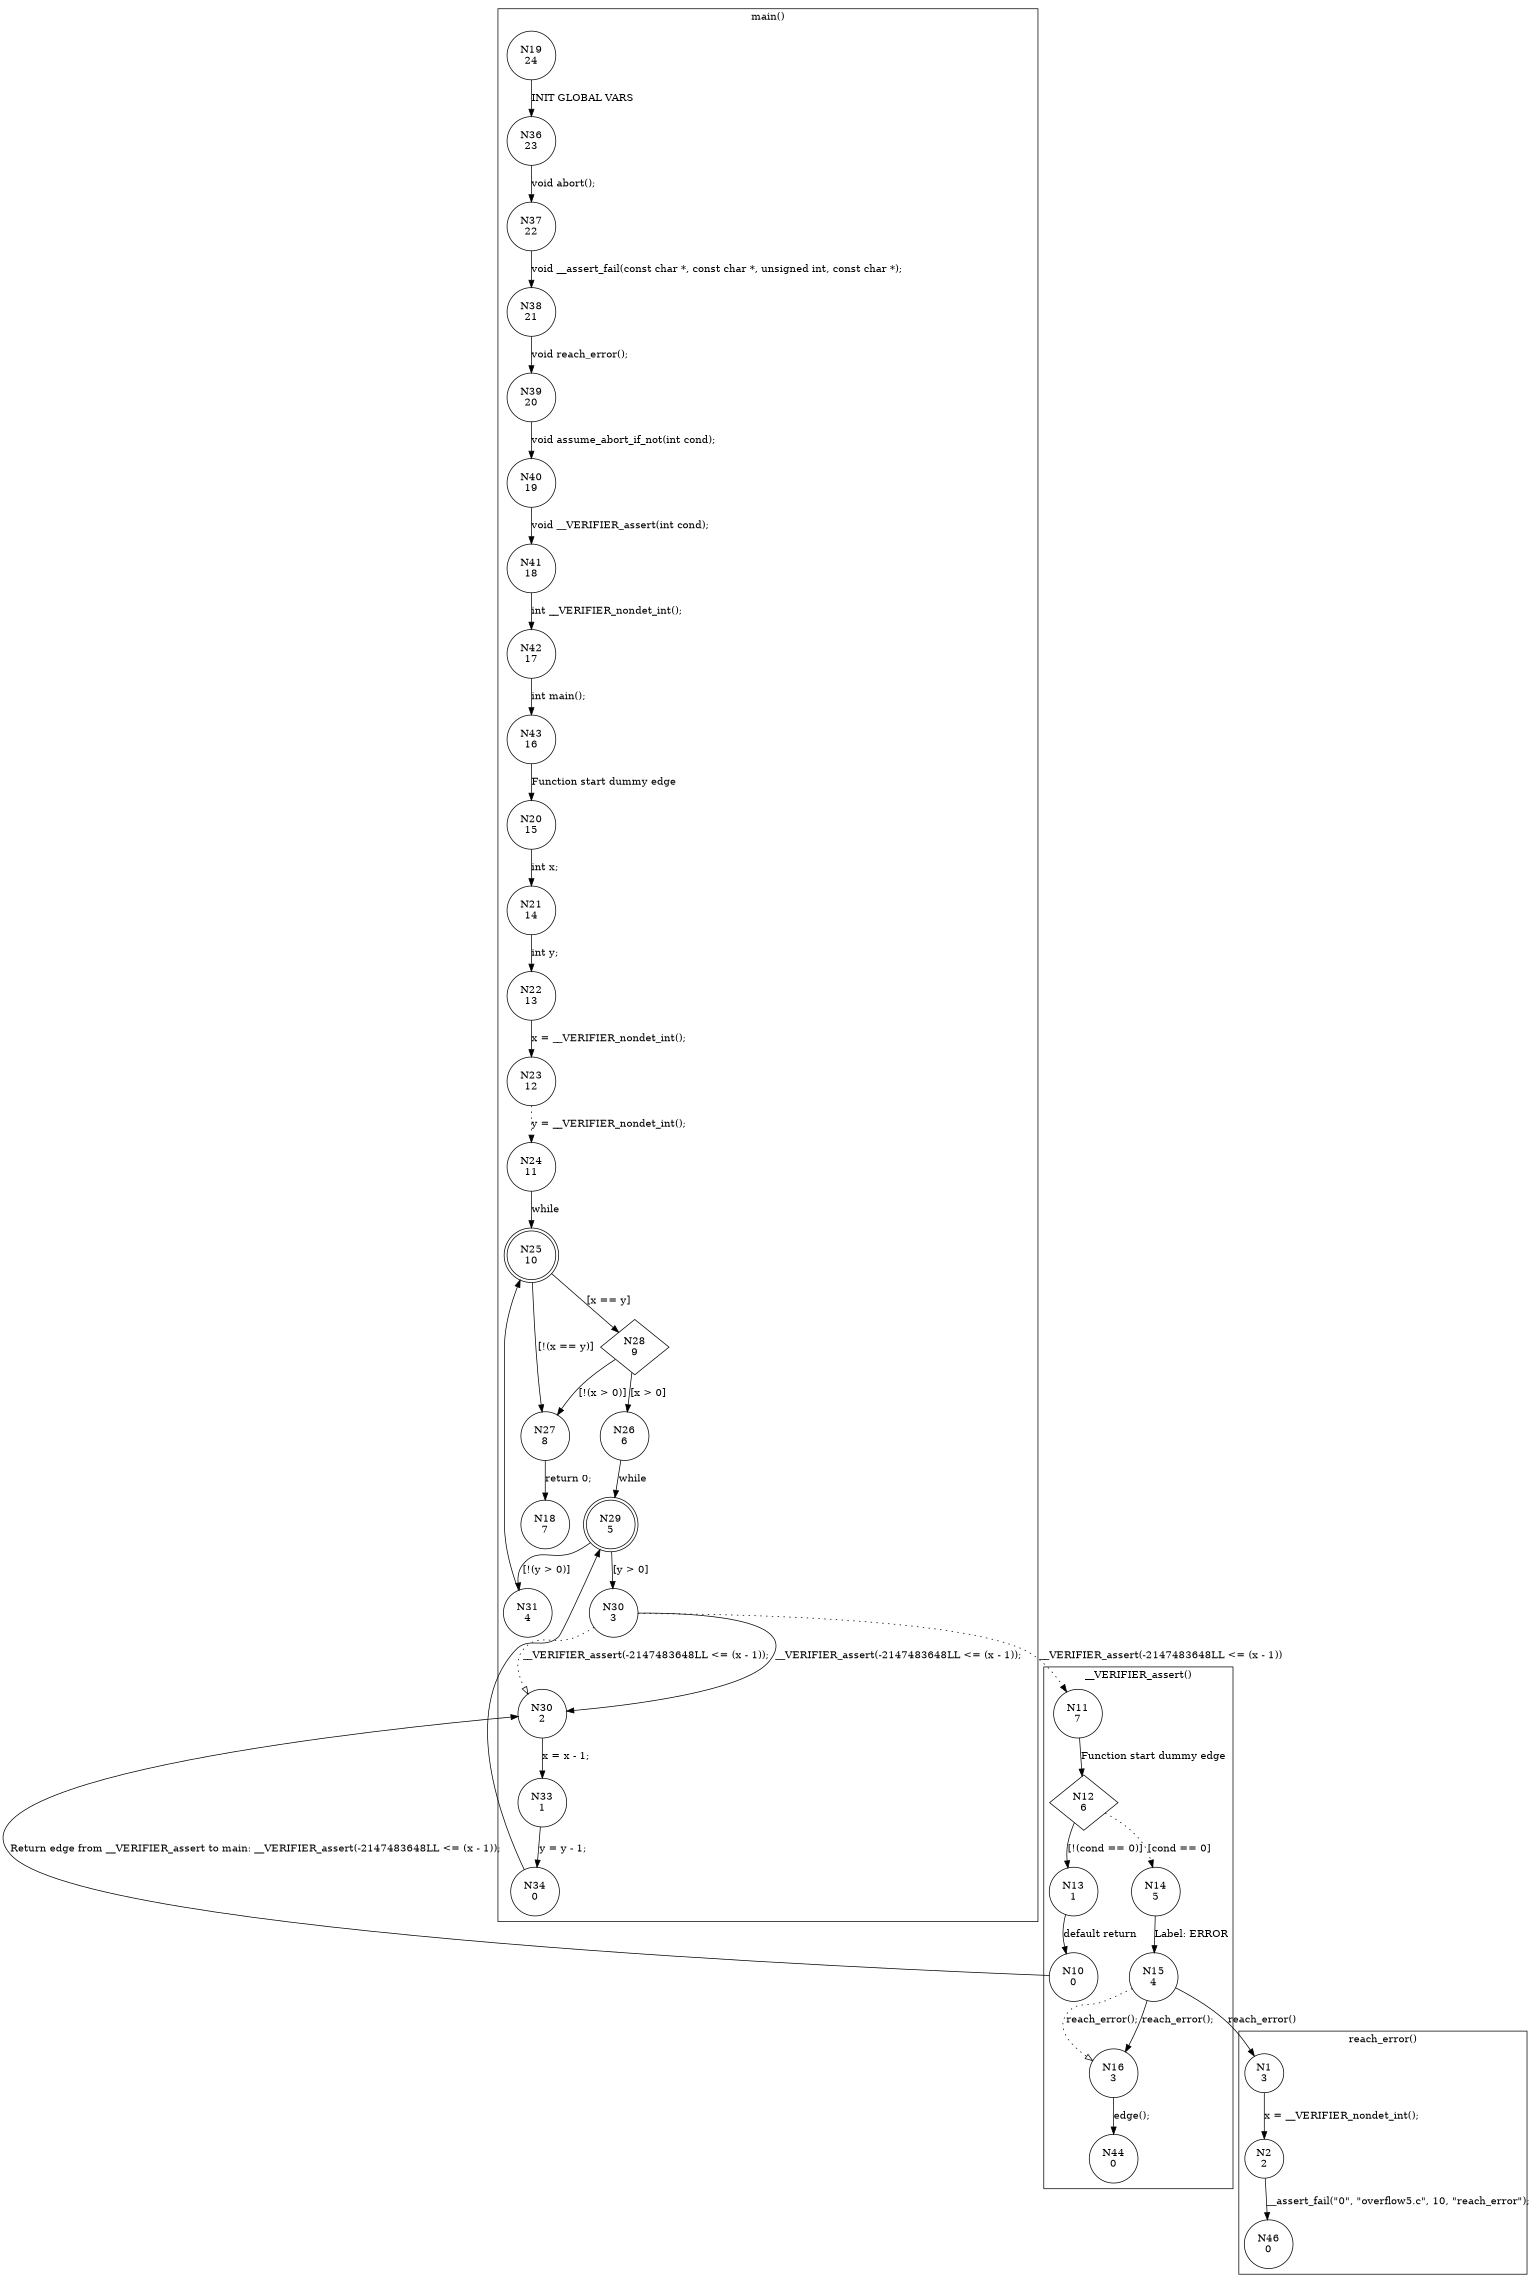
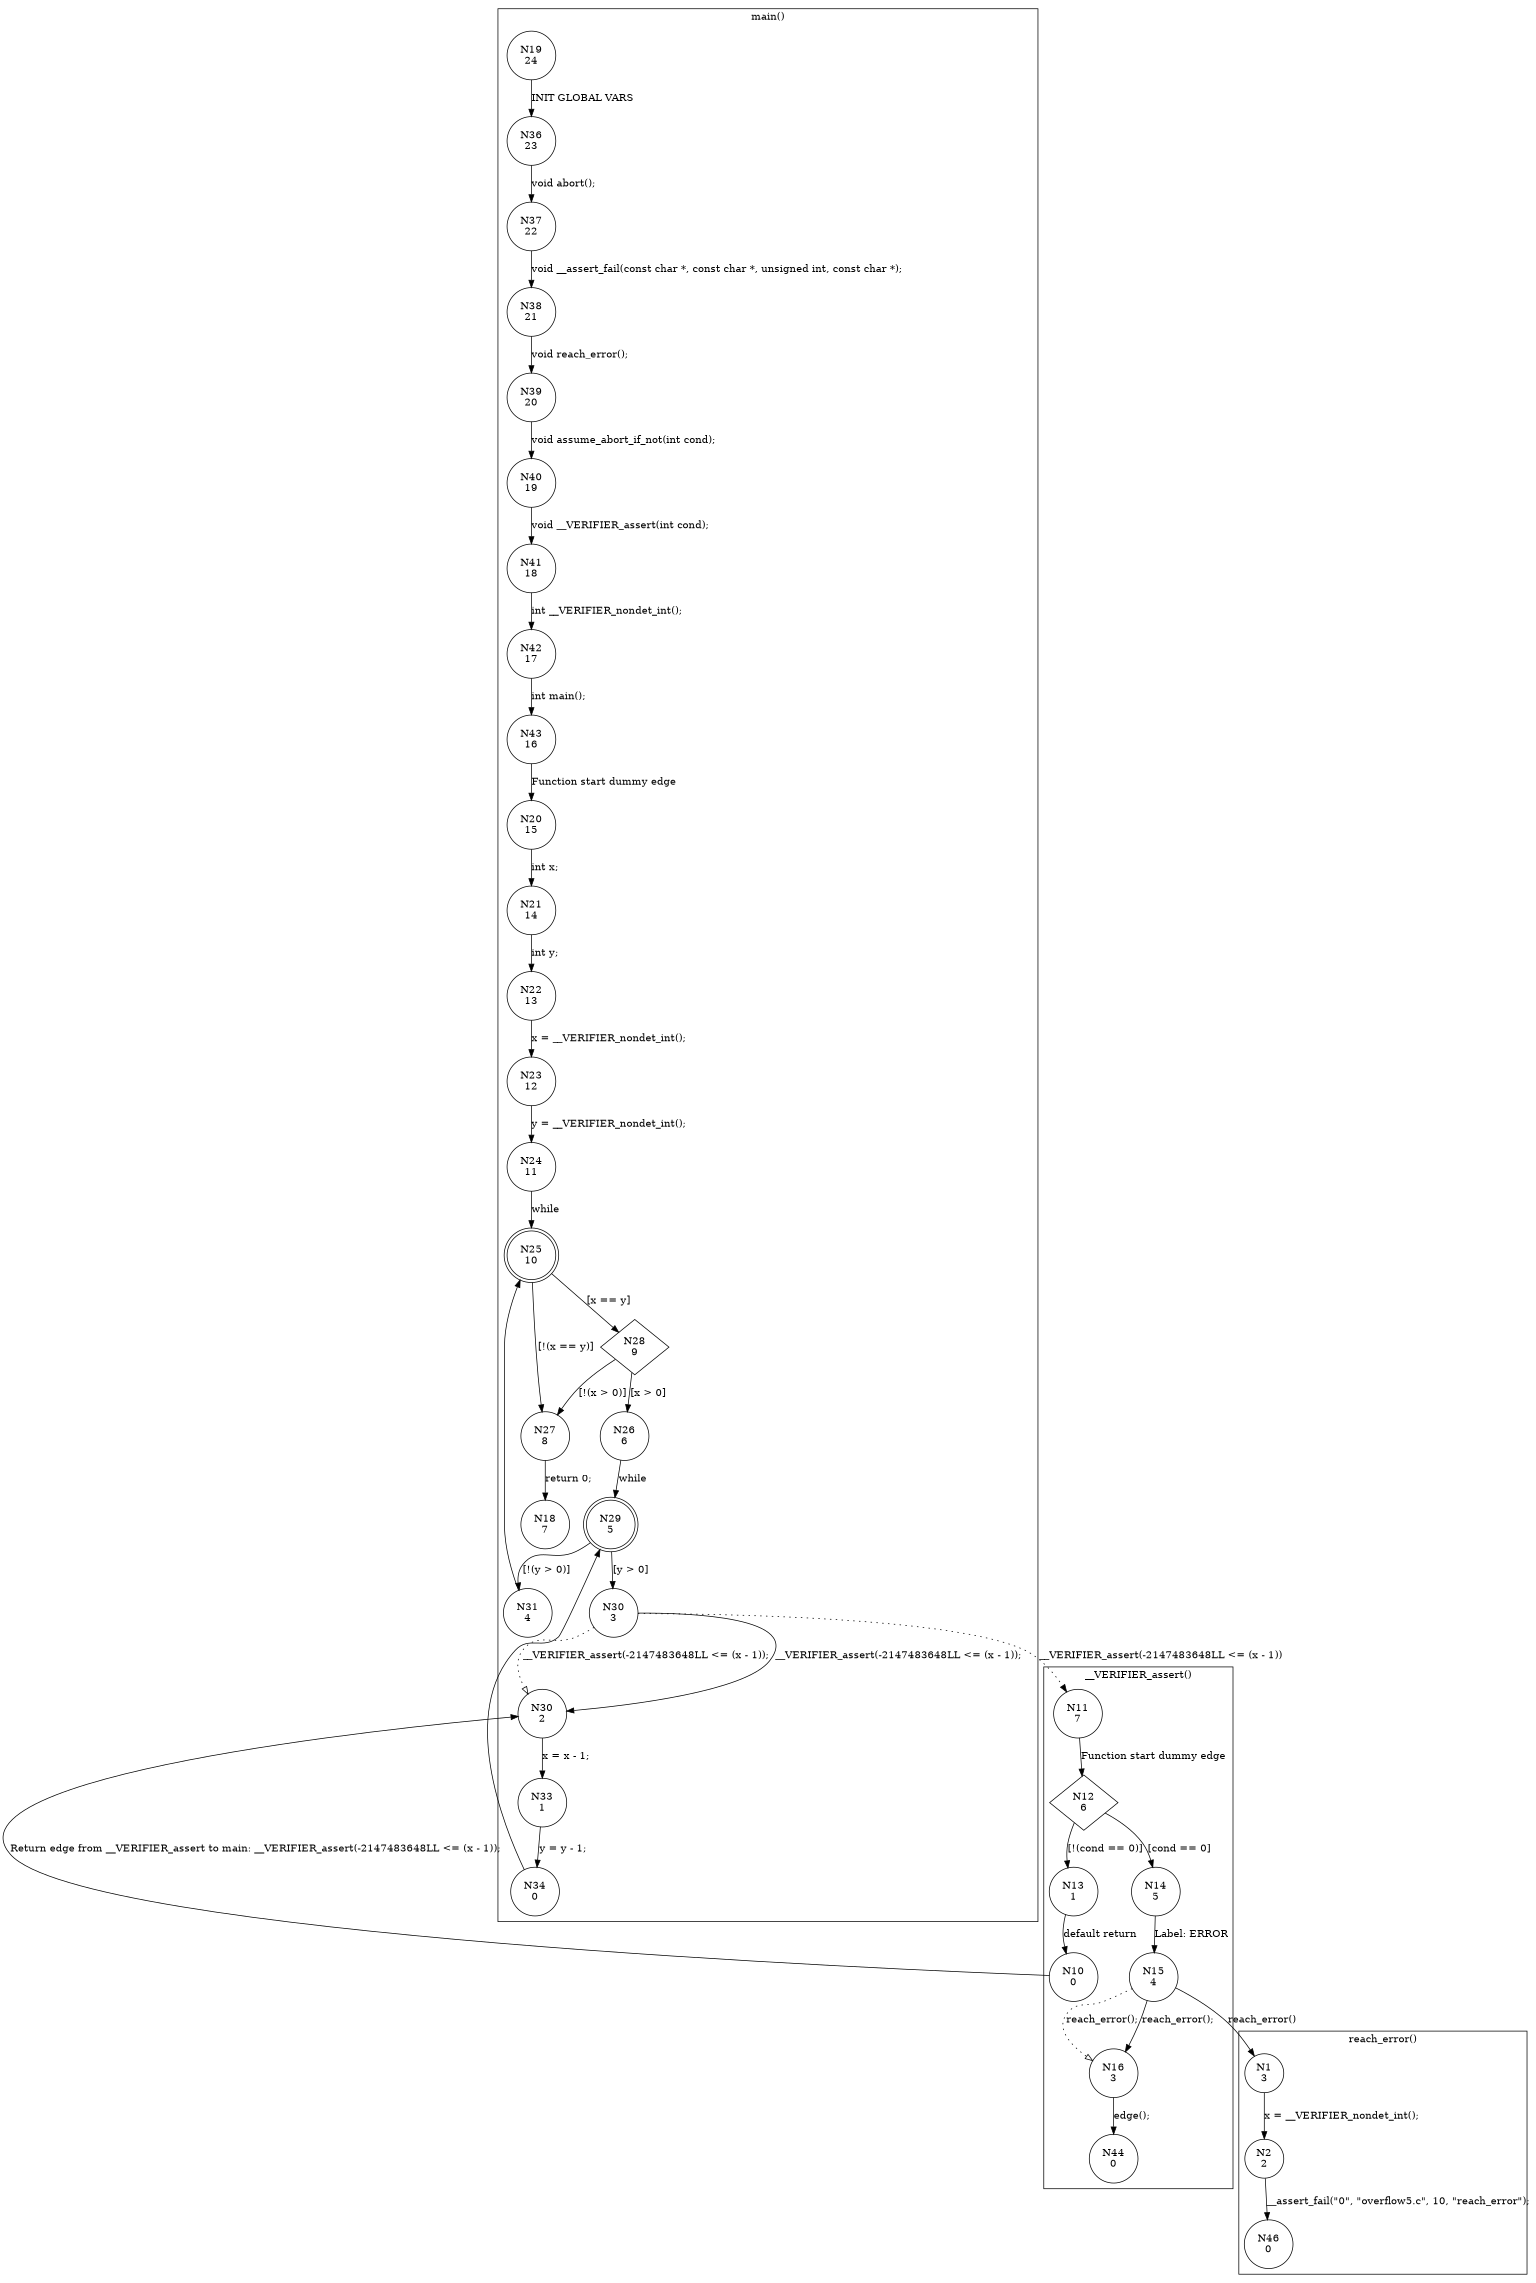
edge "N23 12" -> "N24 11": style dotted -> solid
edge "N12 6" -> "N14 5": style dotted -> solid
